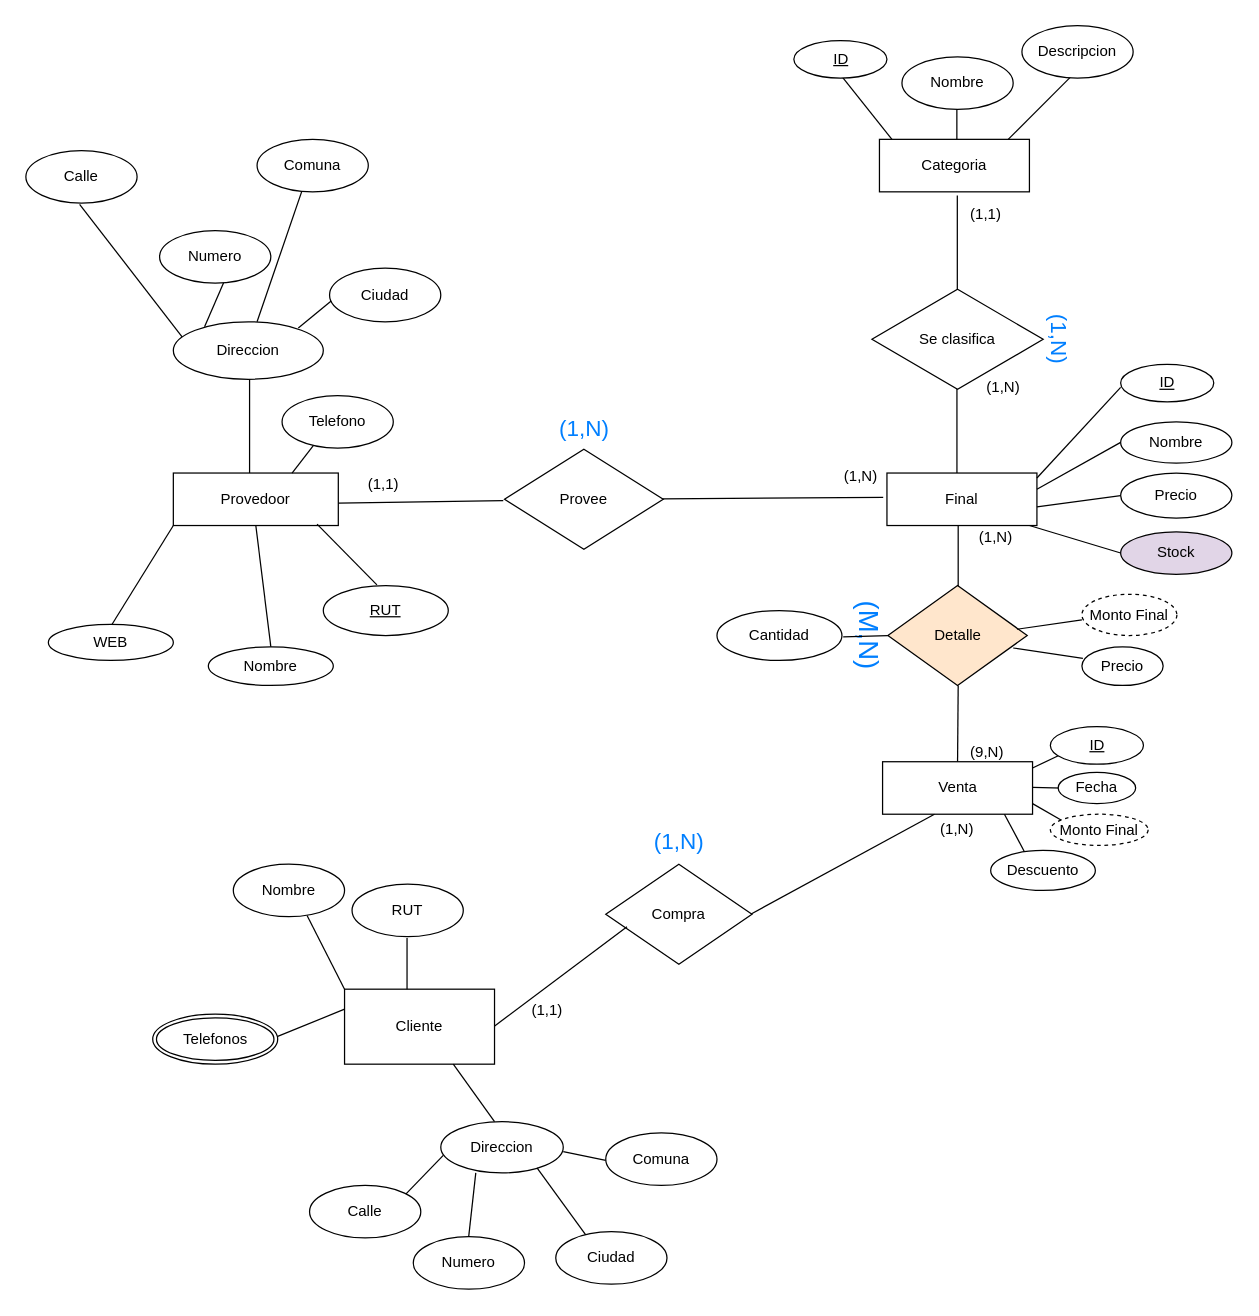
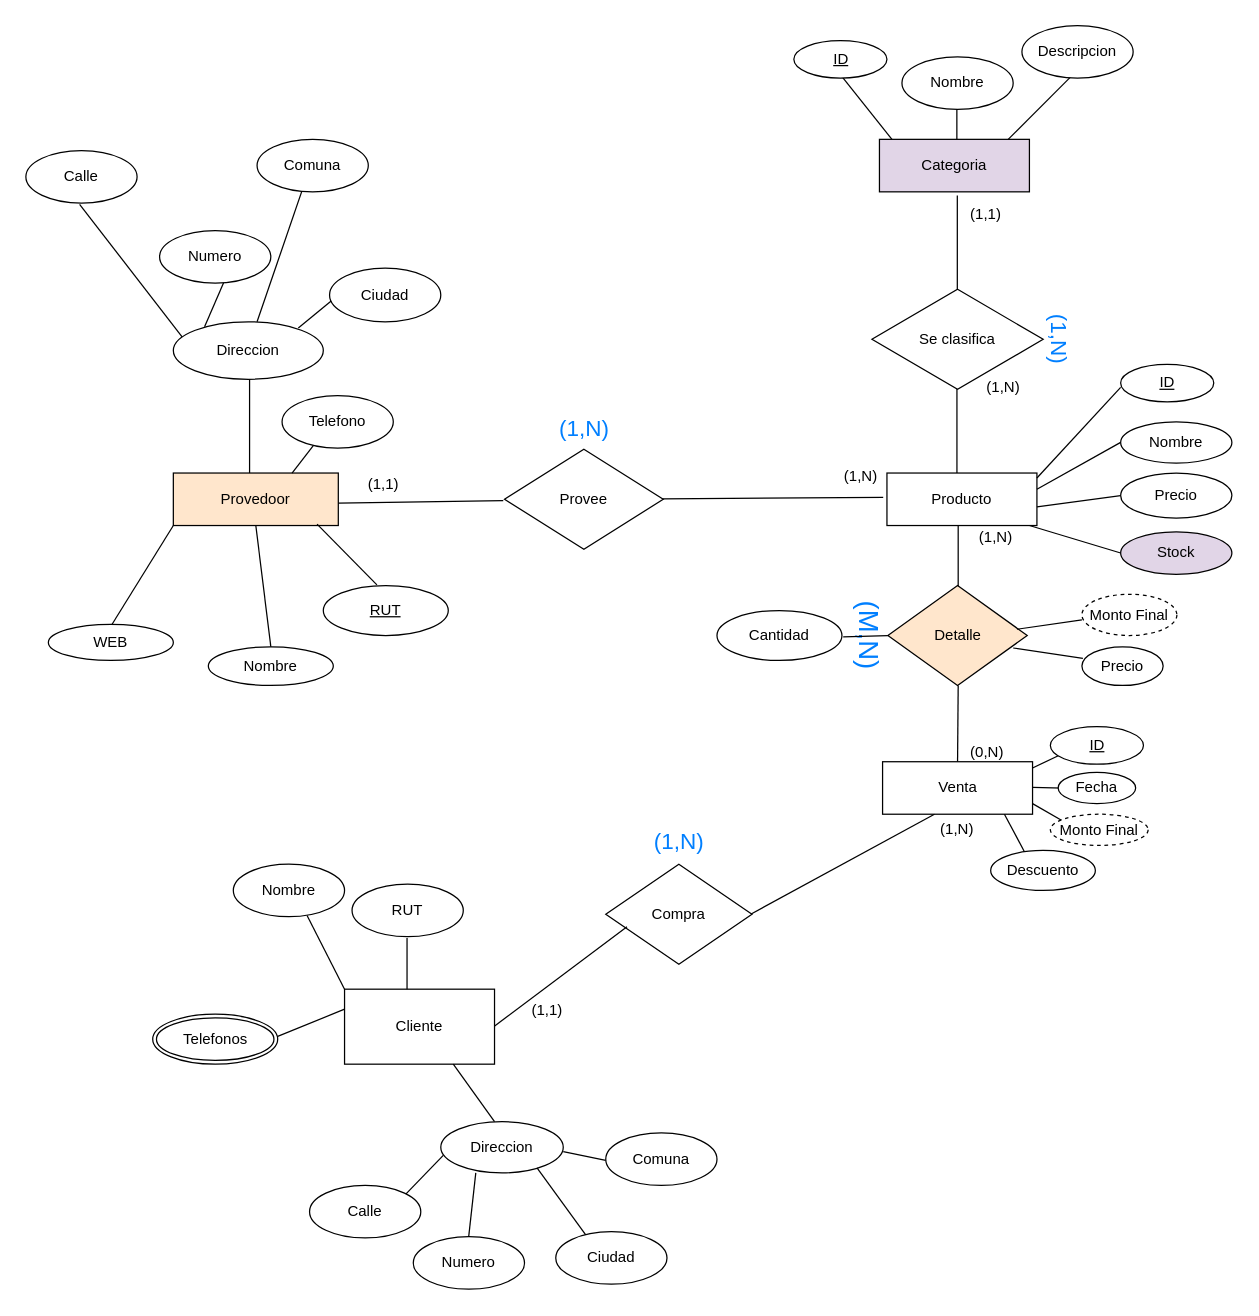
node "Categoria": fillcolor #ffffff -> #e1d5e7
node "Provedoor": fillcolor #ffffff -> #ffe6cc
node "Final": label "Final" -> "Producto"
node "(9,N)": label "(9,N)" -> "(0,N)"
